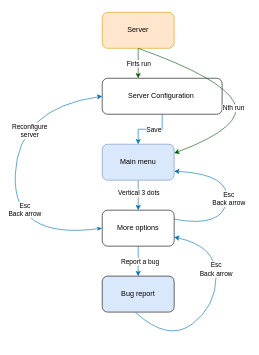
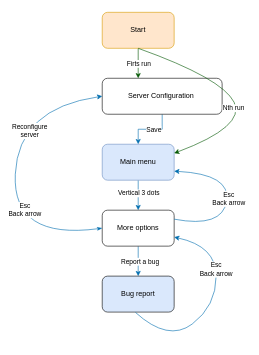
node "Server": label "Server" -> "Start"
